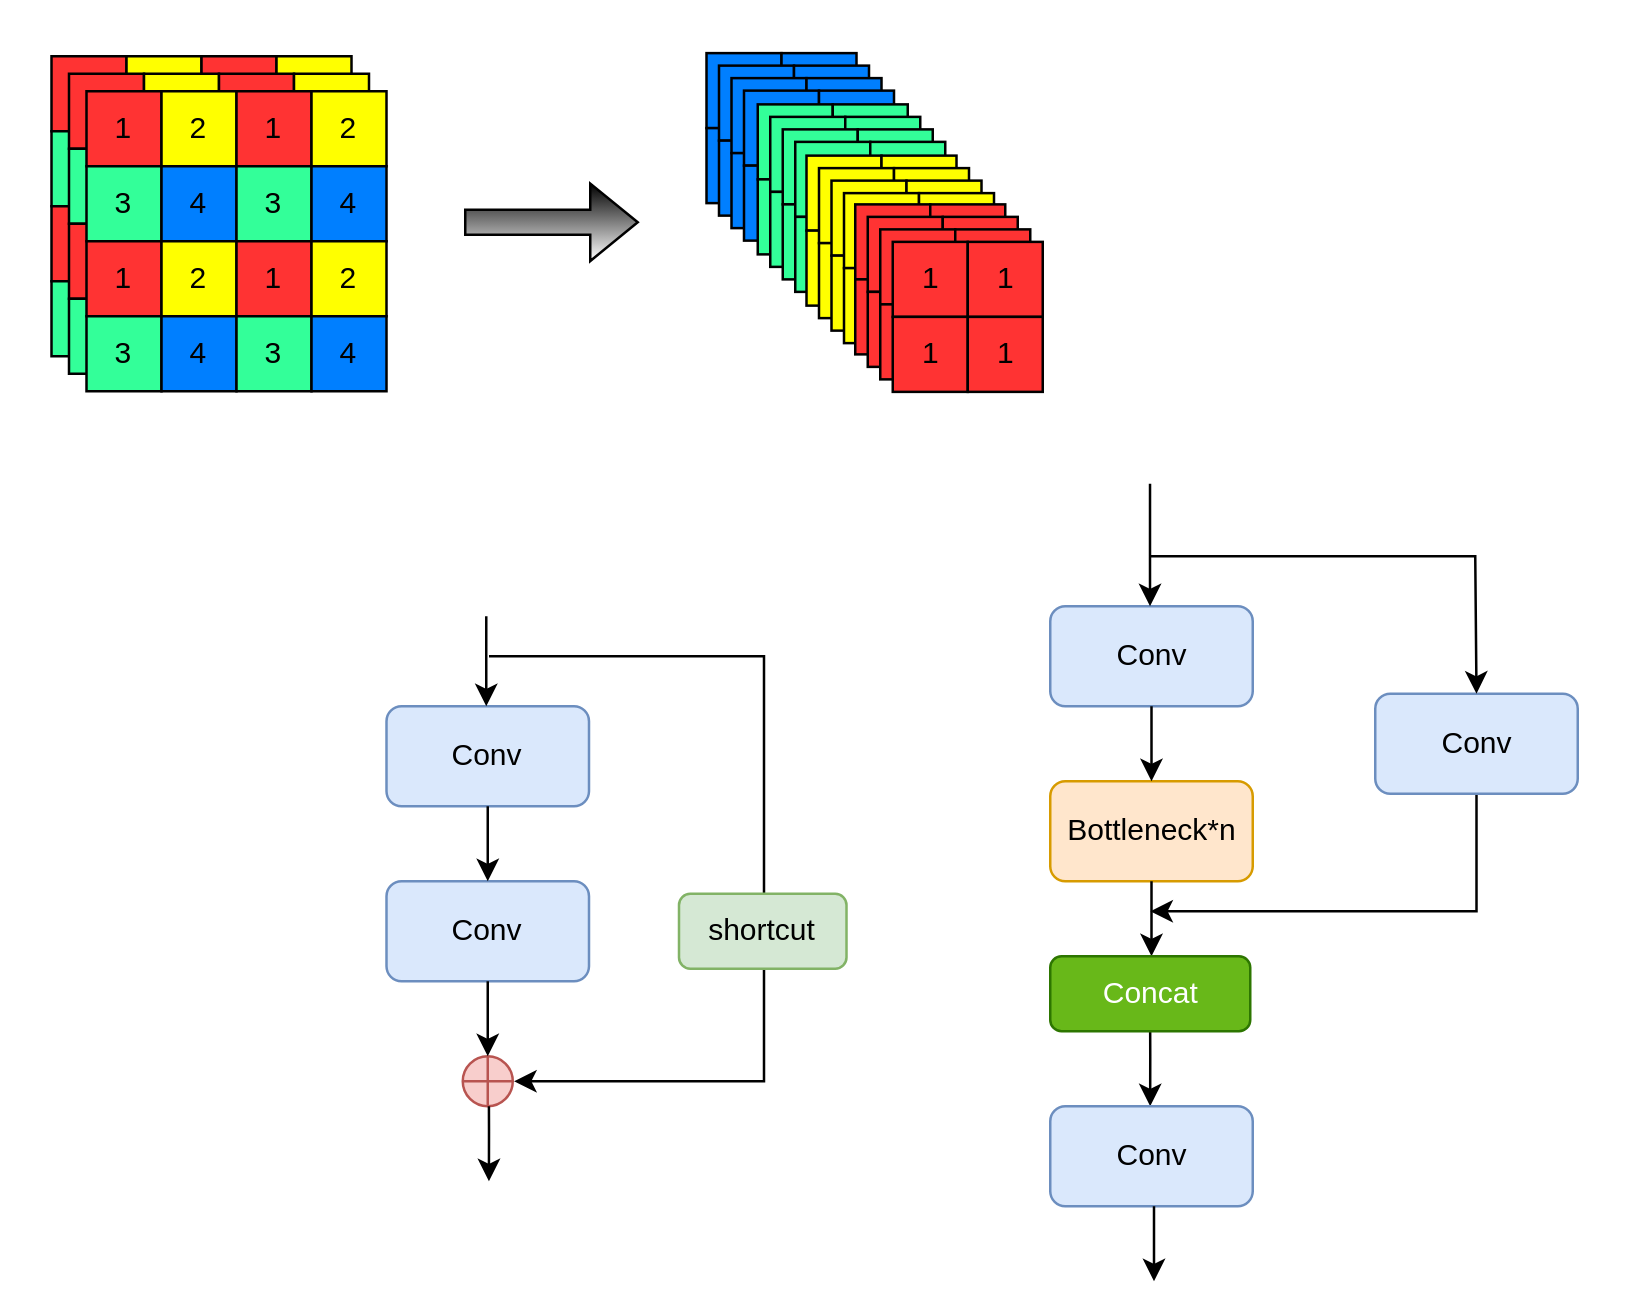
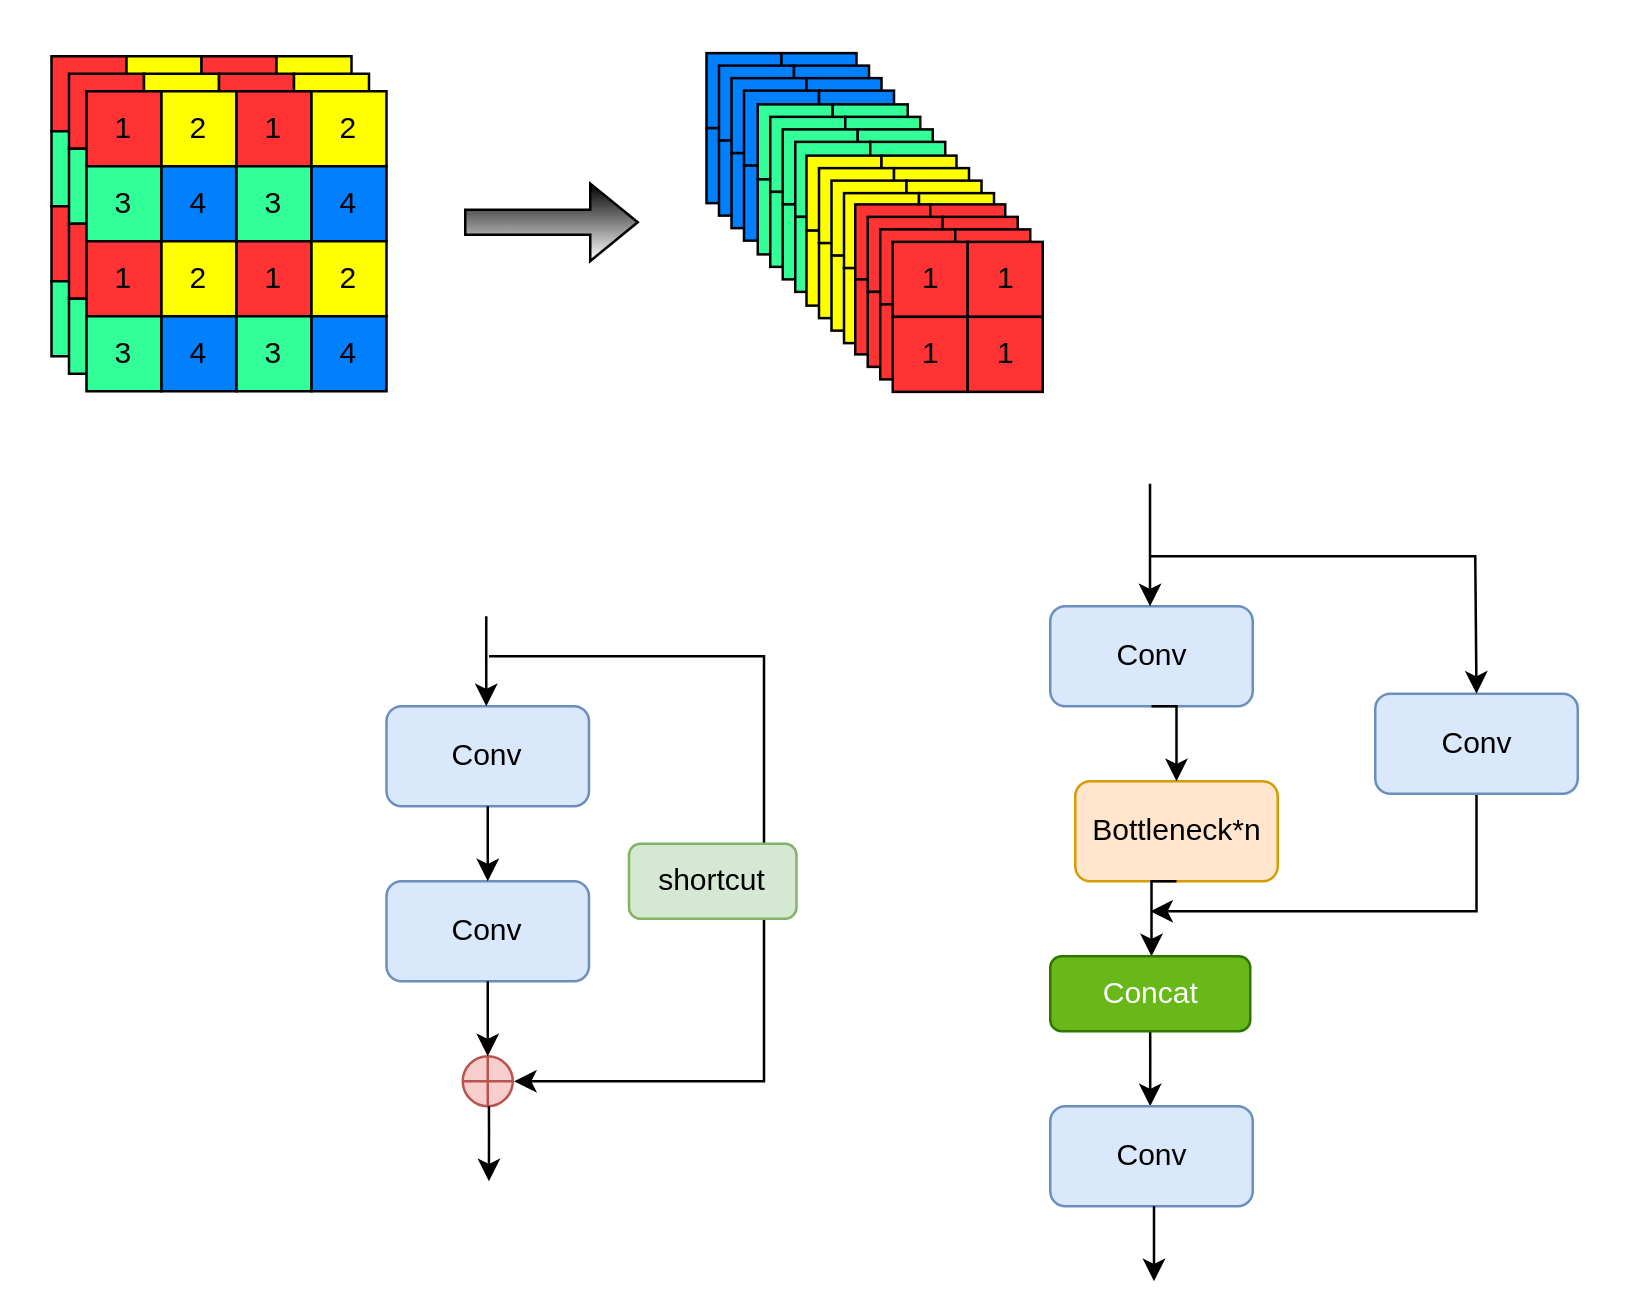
node "Bottleneck*n": moved (1151, 831) -> (1176, 831)
node "shortcut": moved (763, 931) -> (713, 881)
